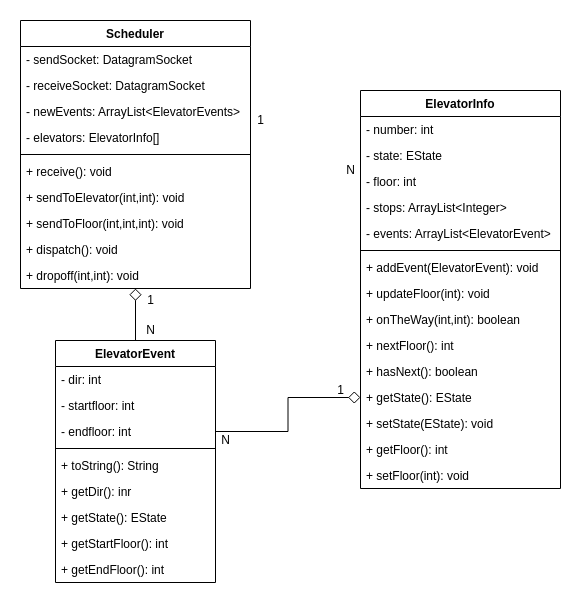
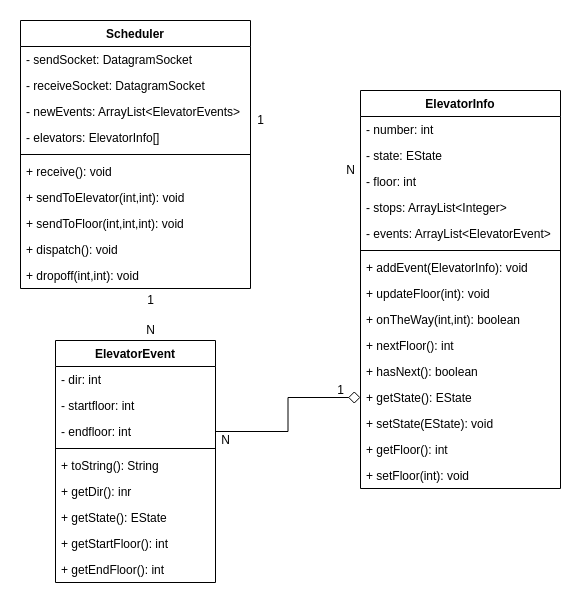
node "+ addEvent(ElevatorEvent): void": label "+ addEvent(ElevatorEvent): void" -> "+ addEvent(ElevatorInfo): void"
edge "ElevatorEvent" -> "Scheduler": removed
